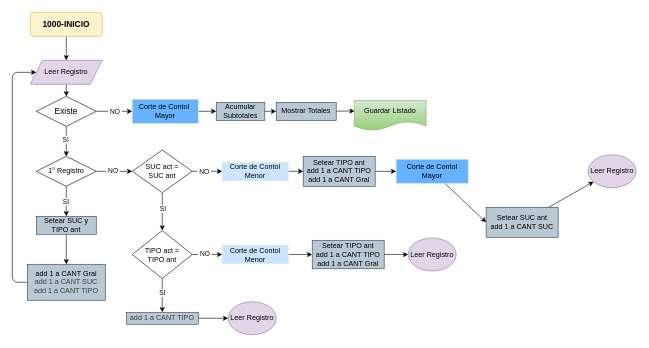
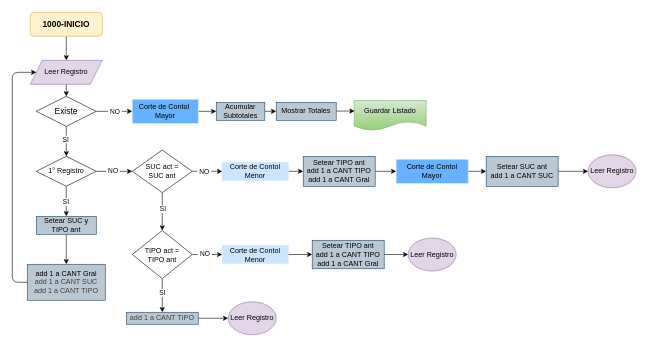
node "Setear SUC ant add 1 a CANT SUC": moved (522, 222) -> (522, 171)
